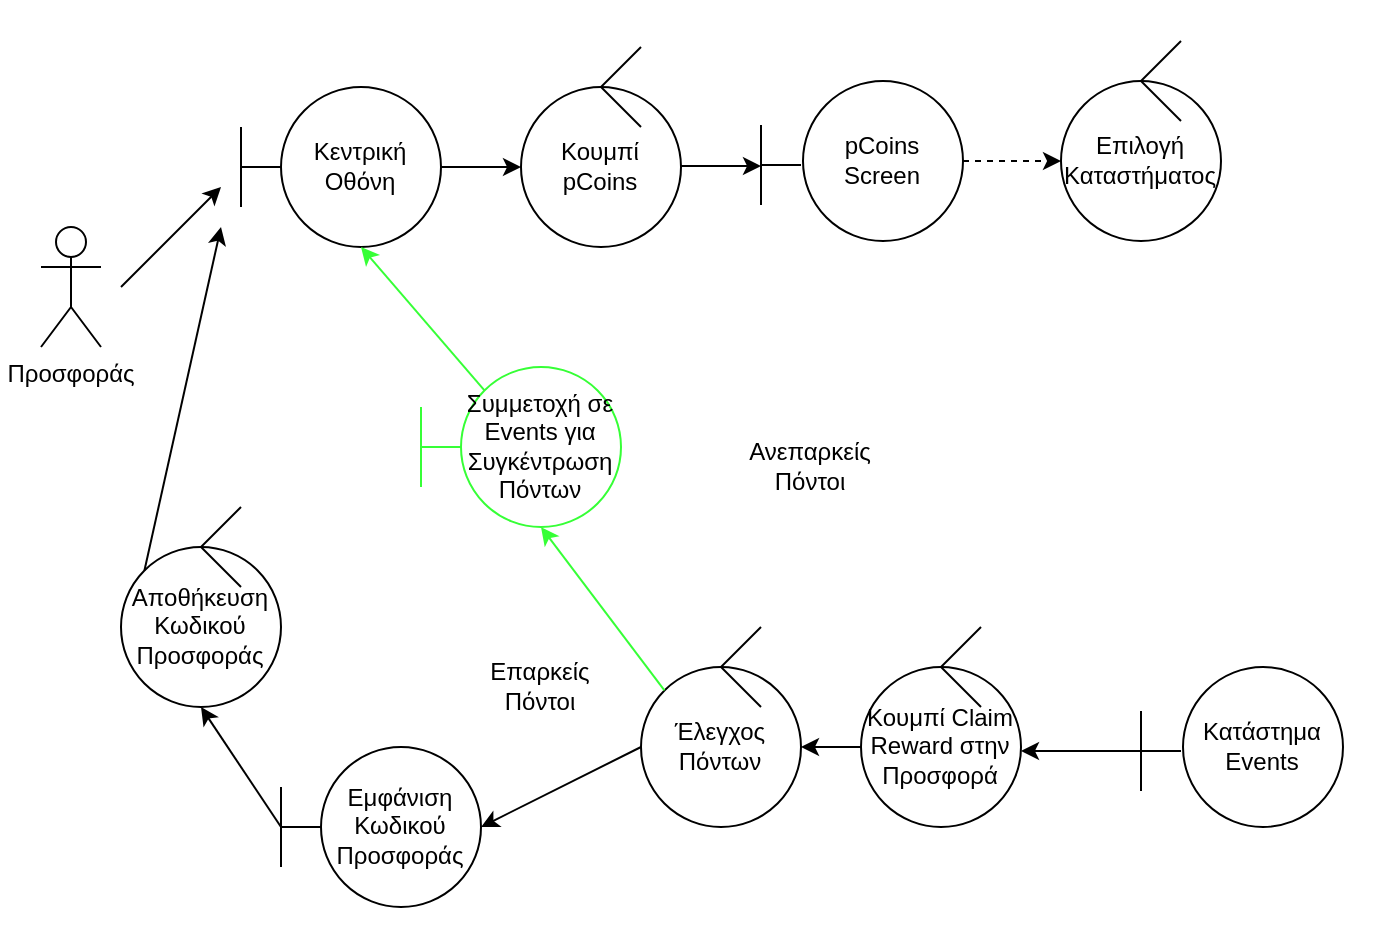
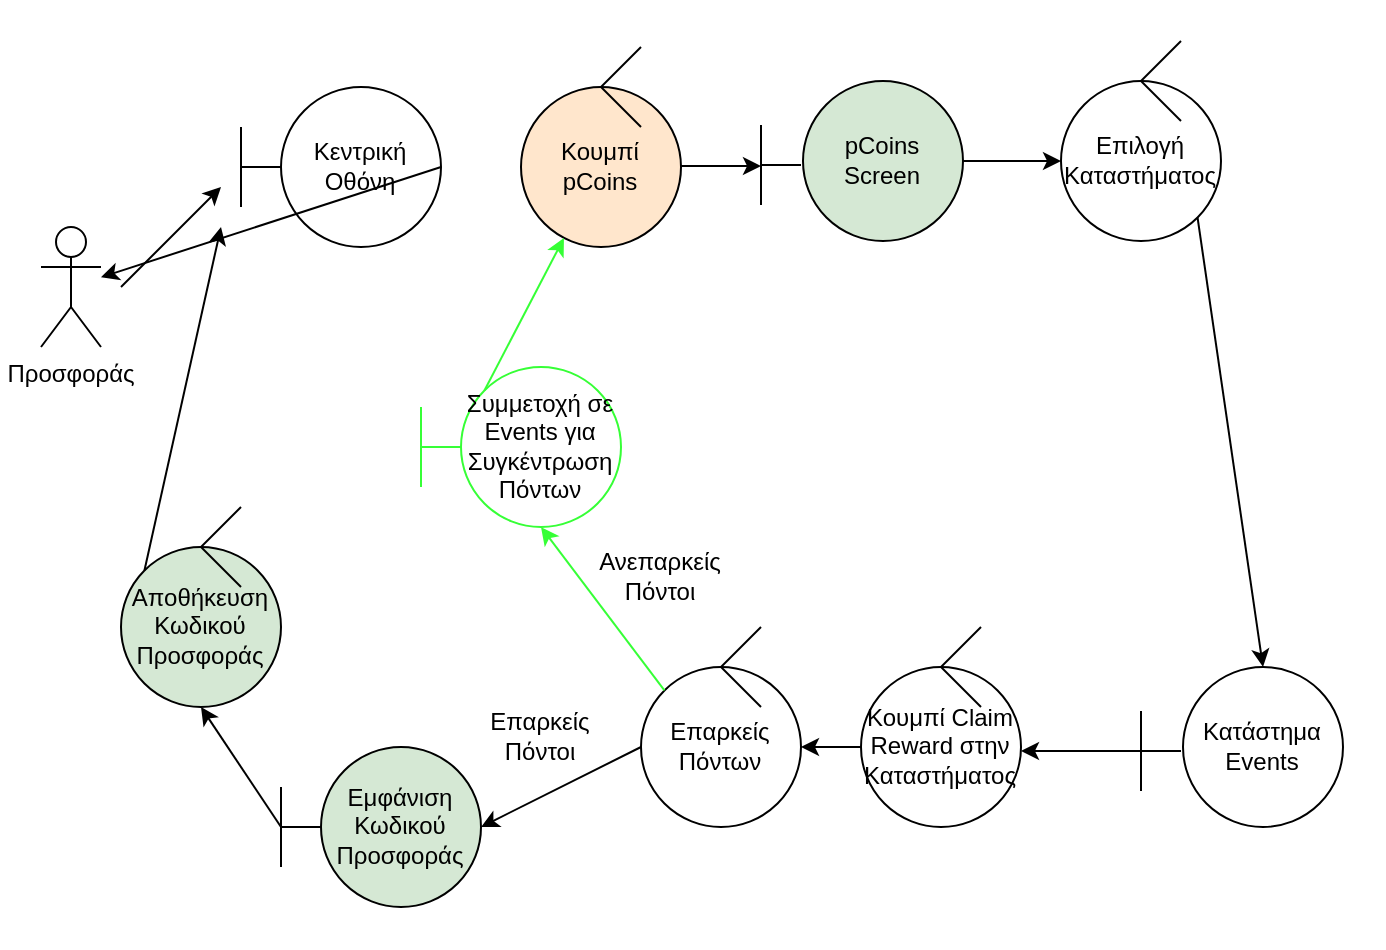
node "pCoins Screen": fillcolor #ffffff -> #d5e8d4
edge "pCoins Screen" -> "Επιλογή Καταστήματος": style dashed -> solid
edge "Κεντρική Οθόνη" -> "Κουμπί pCoins": now "Κεντρική Οθόνη" -> "Προσφοράς"
node "Κουμπί pCoins": fillcolor #ffffff -> #ffe6cc
edge "Συμμετοχή σε Events για Συγκέντρωση Πόντων" -> "Κεντρική Οθόνη": now "Συμμετοχή σε Events για Συγκέντρωση Πόντων" -> "Κουμπί pCoins"
edge "Επιλογή Καταστήματος" -> "Κατάστημα Events": added
node "Ανεπαρκείς Πόντοι": moved (811, 467) -> (661, 577)
node "Αποθήκευση Κωδικού Προσφοράς": fillcolor #ffffff -> #d5e8d4
node "Επαρκείς Πόντοι": moved (541, 687) -> (541, 737)
node "Έλεγχος Πόντων": label "Έλεγχος Πόντων" -> "Επαρκείς Πόντων"
node "Κουμπί Claim Reward στην Προσφορά": label "Κουμπί Claim Reward στην Προσφορά" -> "Κουμπί Claim Reward στην Καταστήματος"
node "Εμφάνιση Κωδικού Προσφοράς": fillcolor #ffffff -> #d5e8d4
